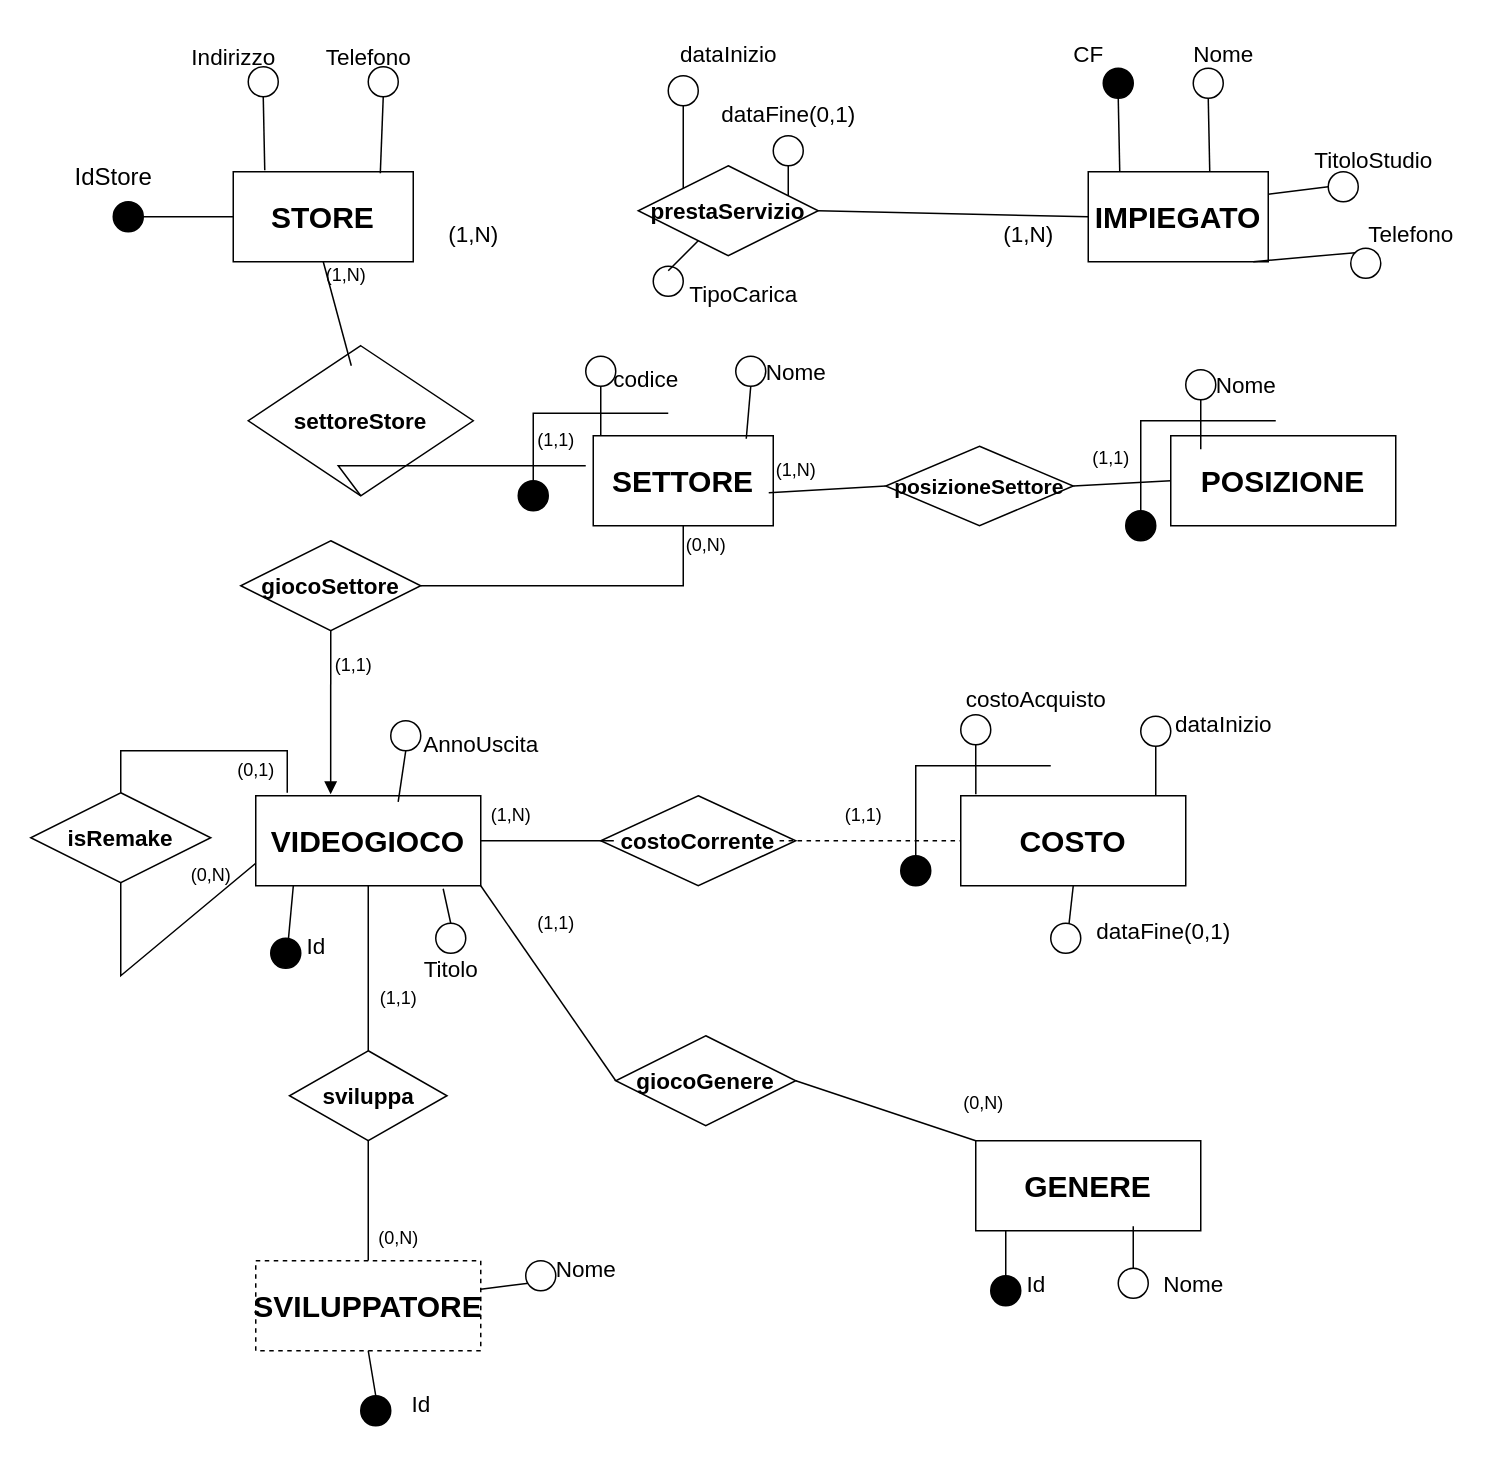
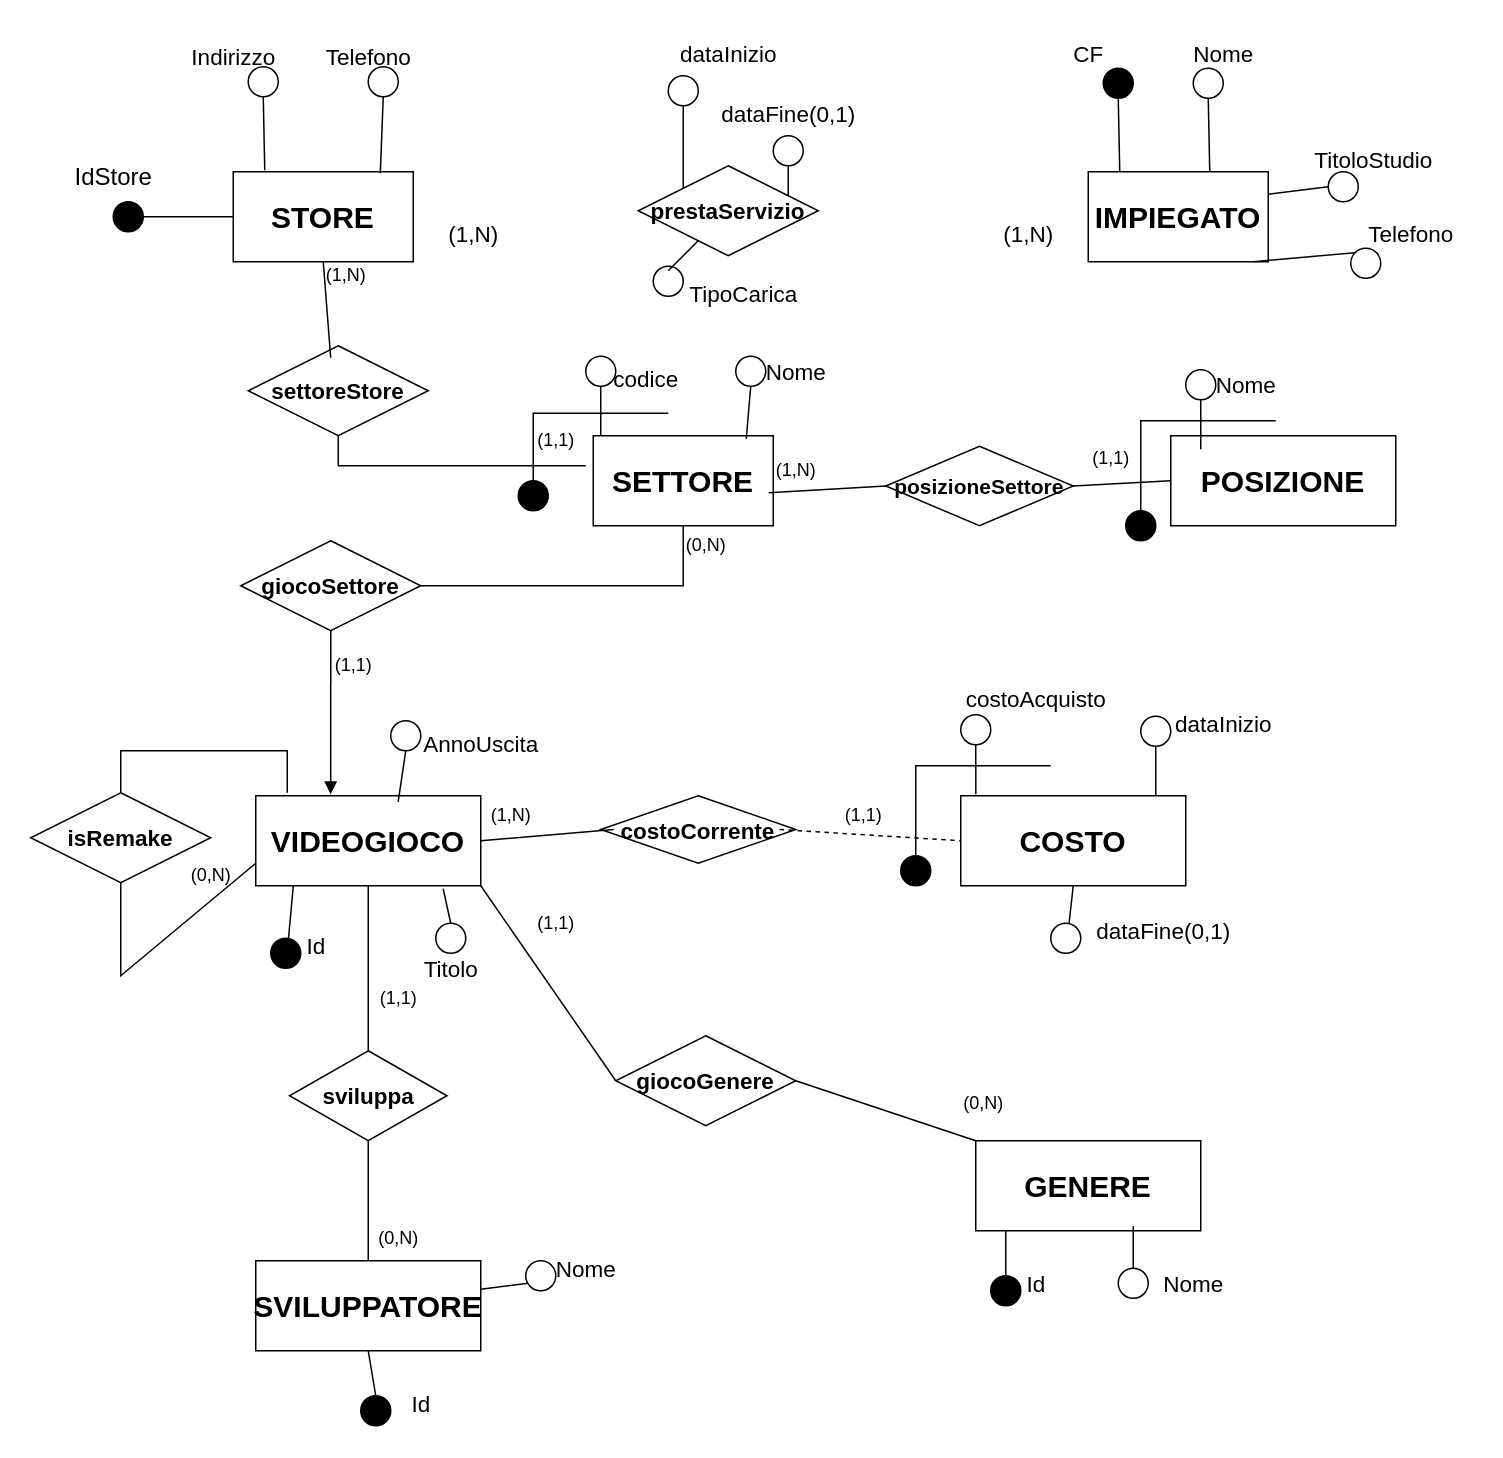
edge "prestaServizio" -- "IMPIEGATO": removed
node "settoreStore": size 225x150 -> 180x90
node "(0,1)": removed
node "costoCorrente": size 195x90 -> 195x68
node "SVILUPPATORE": style dashed -> solid
